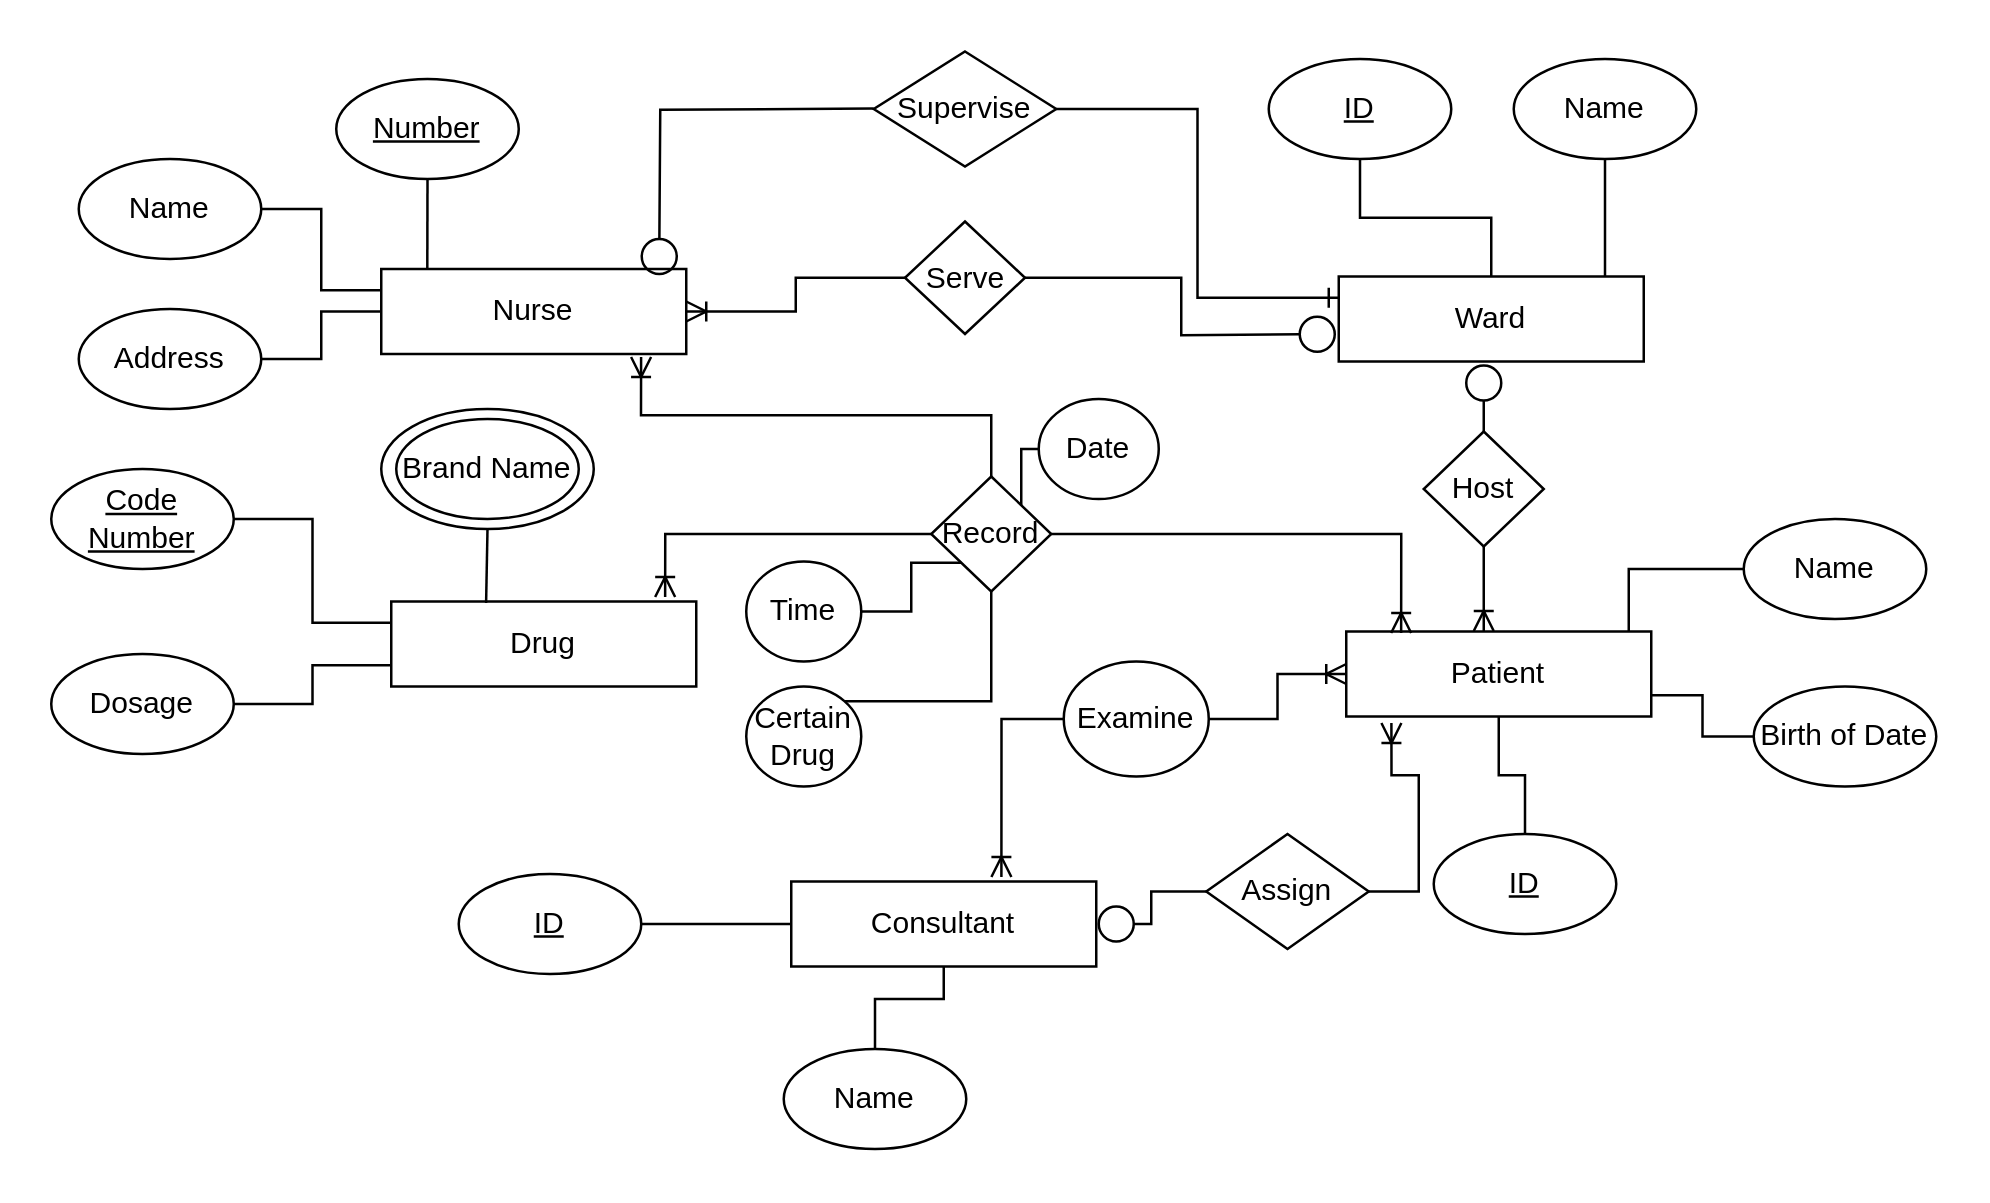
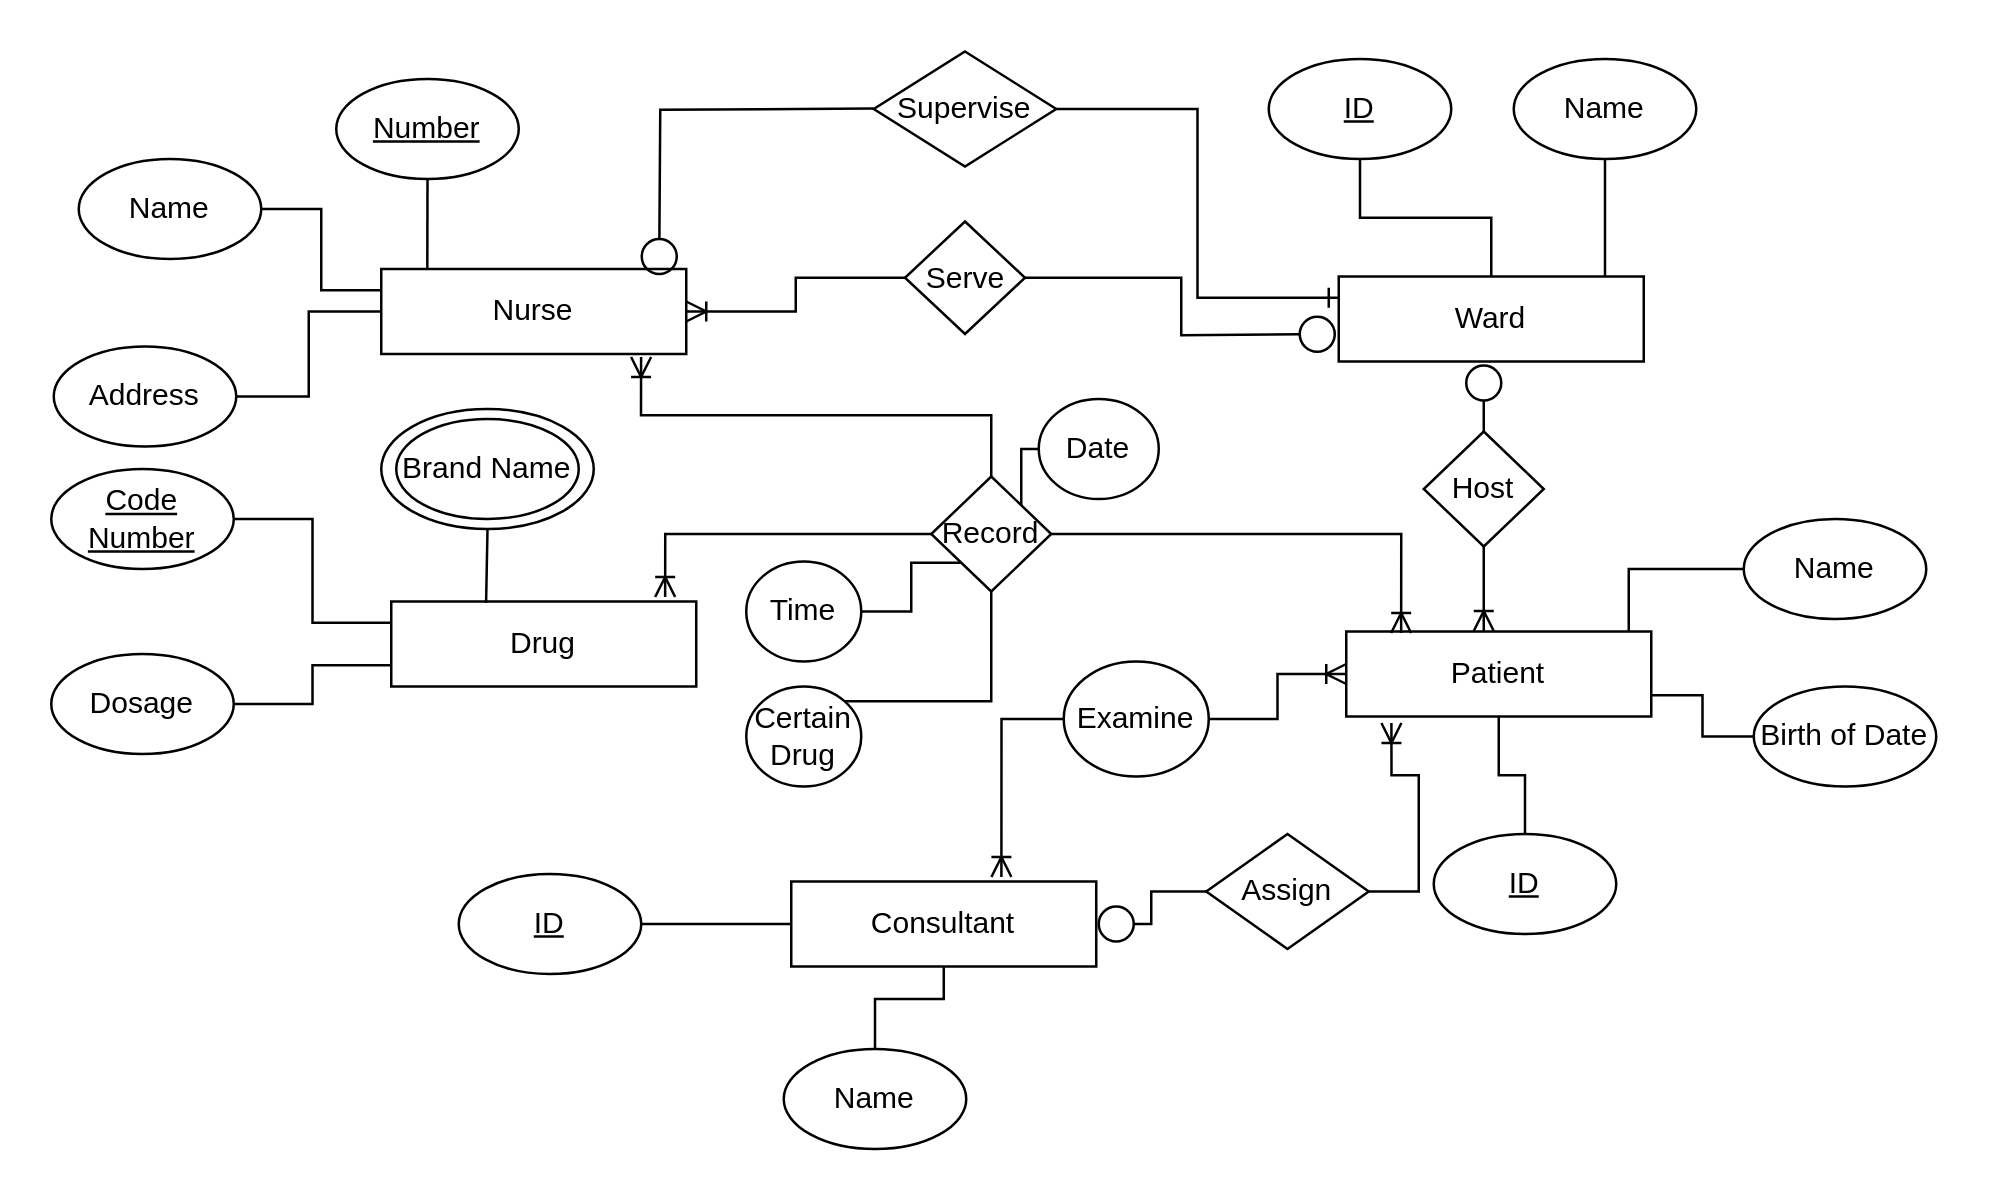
node "Address": moved (170, 359) -> (145, 396)
